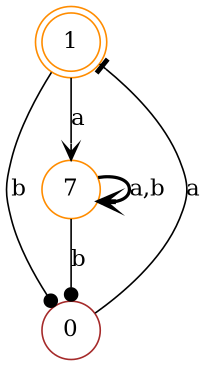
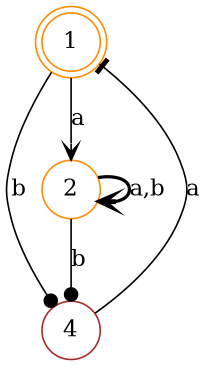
node "7": label "7" -> "2"
node "0": label "0" -> "4"
